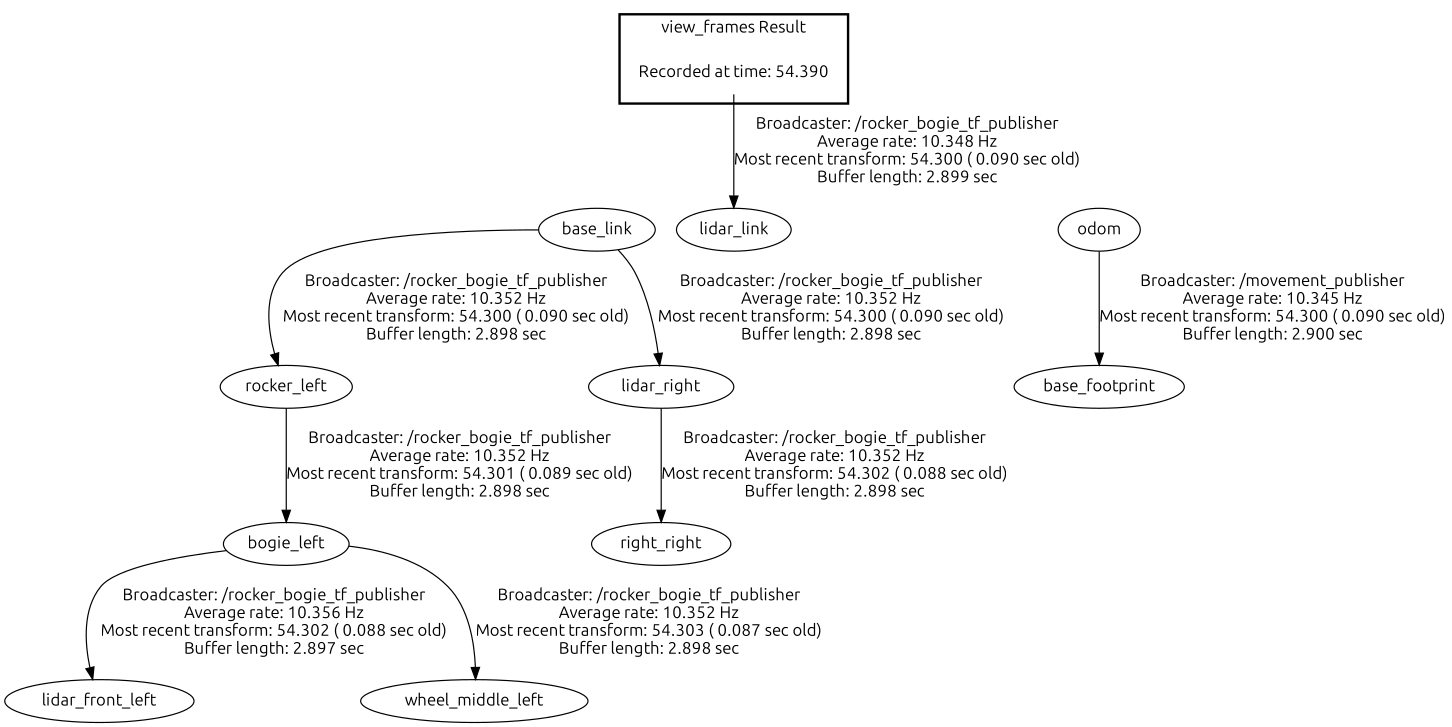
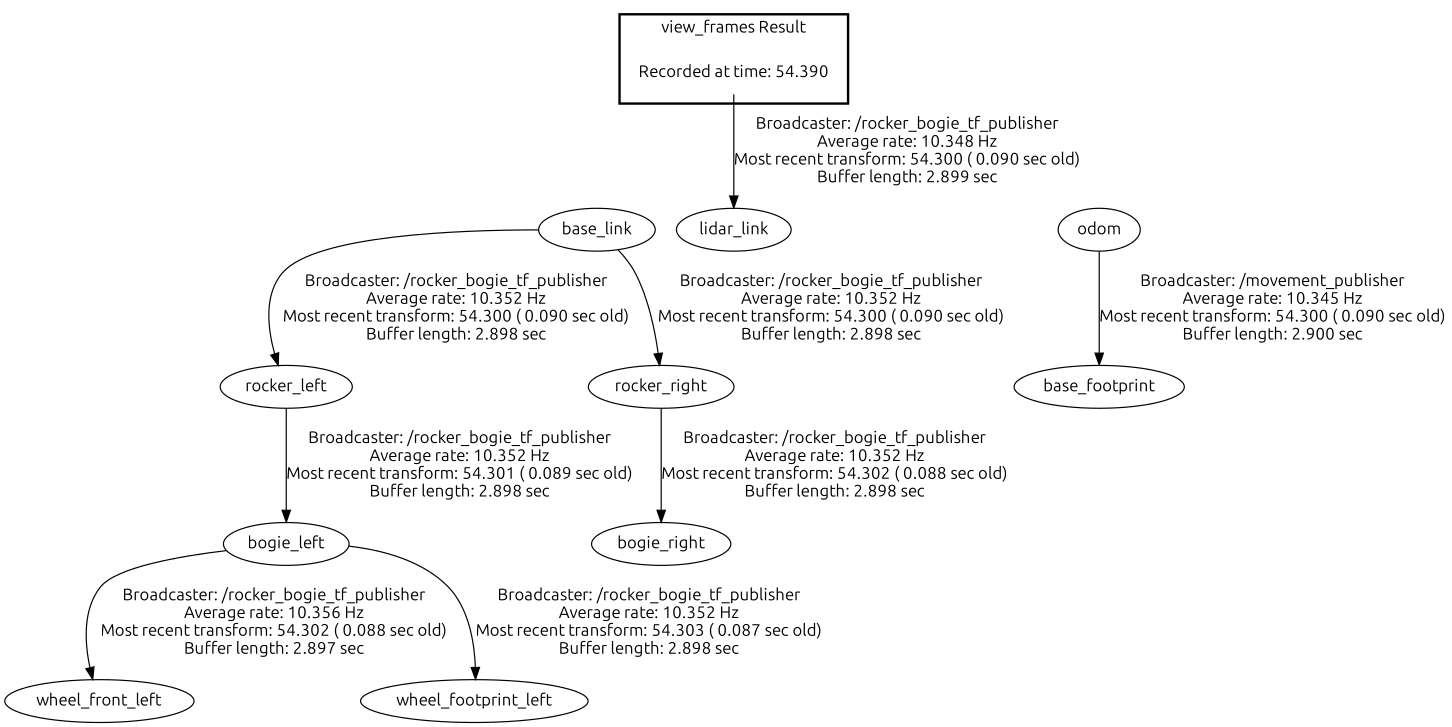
node "lidar_right": label "lidar_right" -> "rocker_right"
node "right_right": label "right_right" -> "bogie_right"
node "lidar_front_left": label "lidar_front_left" -> "wheel_front_left"
node "wheel_middle_left": label "wheel_middle_left" -> "wheel_footprint_left"
